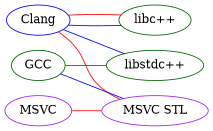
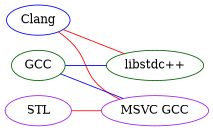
node "libc++": removed
edge "Clang" -- "libstdc++": color blue -> red
edge "GCC" -- "libstdc++": color red -> blue
node "MSVC": label "MSVC" -> "STL"
node "MSVC STL": label "MSVC STL" -> "MSVC GCC"
